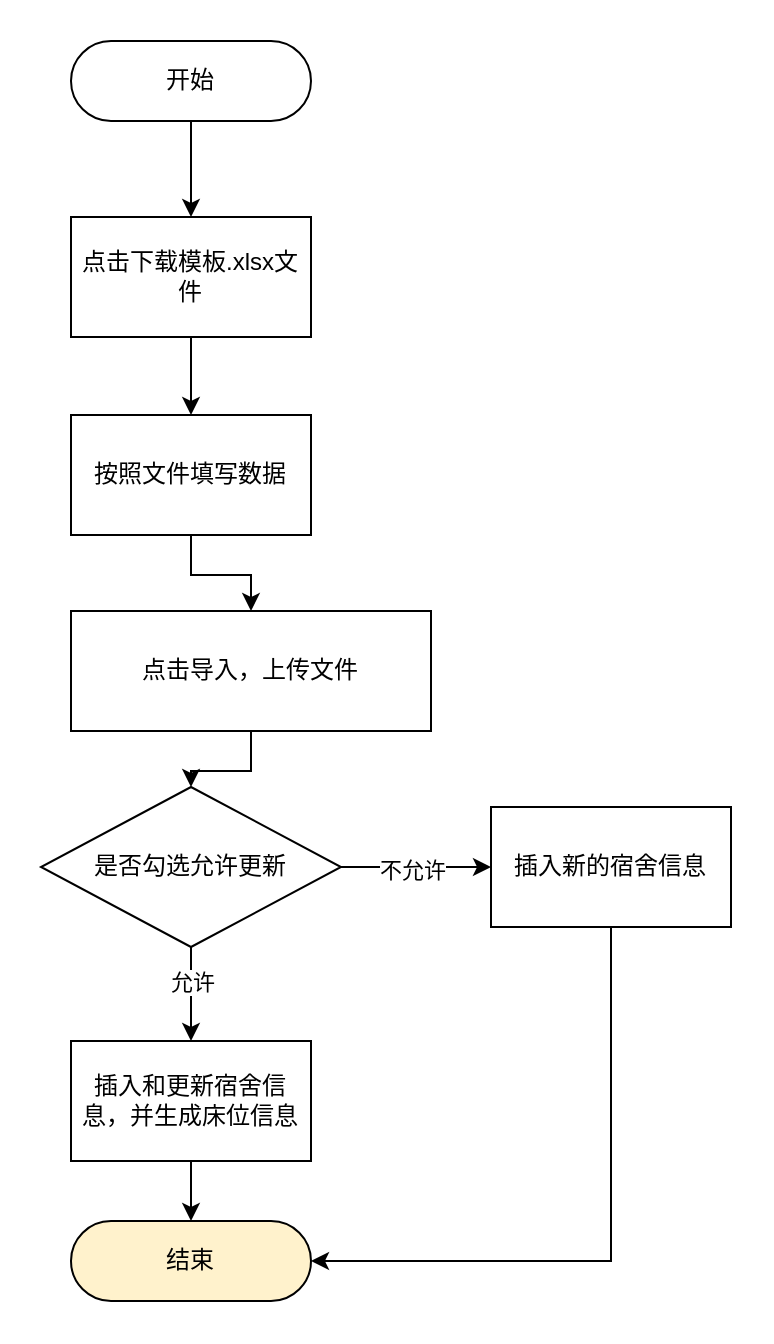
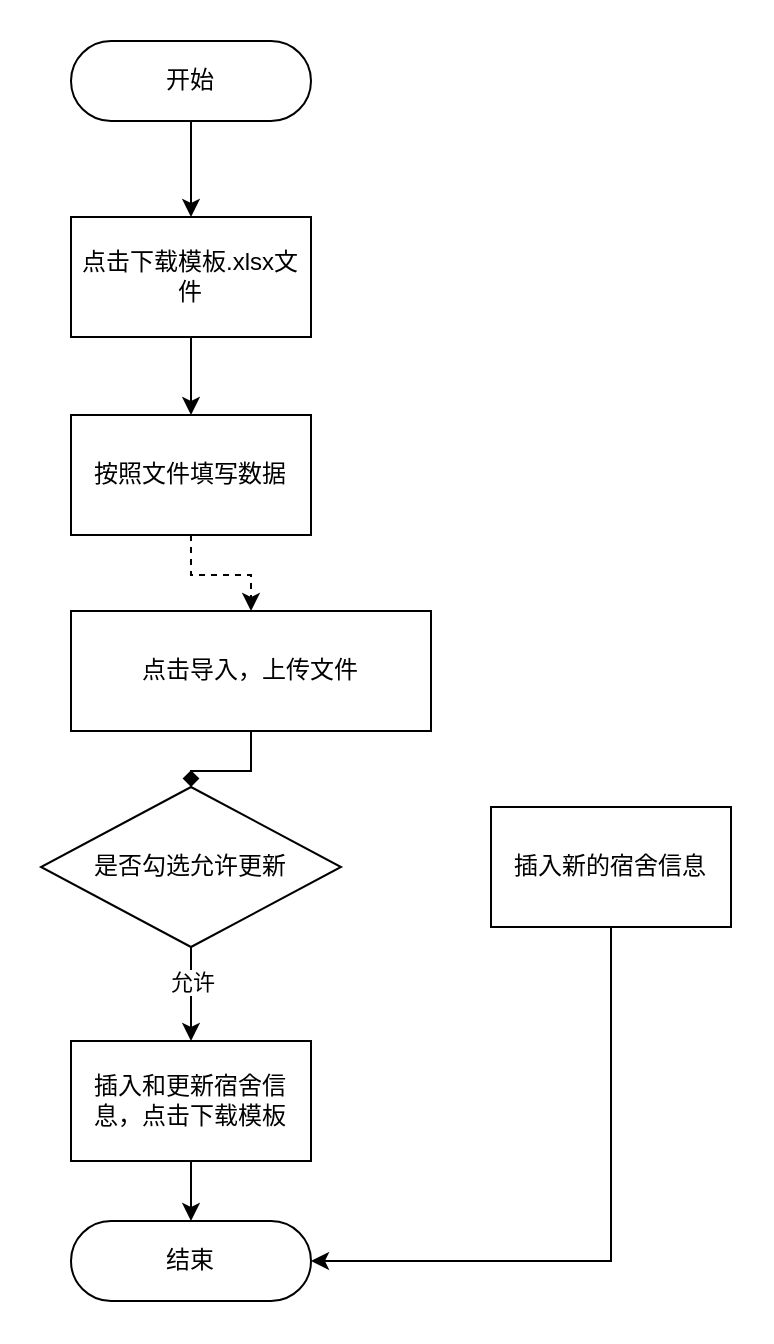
edge "按照文件填写数据" -> "点击导入，上传文件": style solid -> dashed
edge "点击导入，上传文件" -> "是否勾选允许更新": arrowhead classic -> diamond
edge "是否勾选允许更新" -> "插入新的宿舍信息": removed, label "不允许"
node "插入和更新宿舍信息，并生成床位信息": label "插入和更新宿舍信息，并生成床位信息" -> "插入和更新宿舍信息，点击下载模板"
node "结束": fillcolor #fff2cc -> #ffffff
